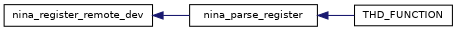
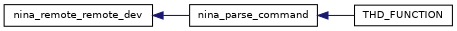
node "nina_register_remote_dev": label "nina_register_remote_dev" -> "nina_remote_remote_dev"
node "nina_parse_register": label "nina_parse_register" -> "nina_parse_command"
